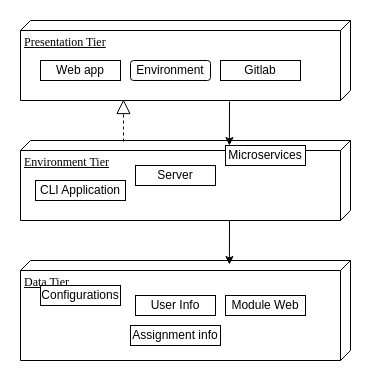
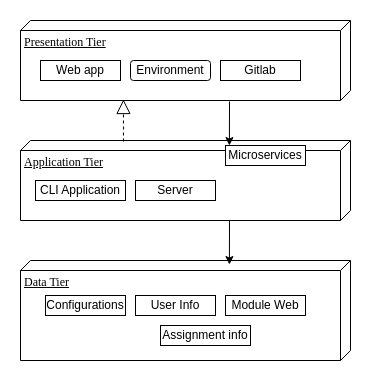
node "Environment Tier": label "Environment Tier" -> "Application Tier"
node "Server": moved (176, 176) -> (176, 191)
node "Configurations": moved (81, 296) -> (86, 306)
node "Assignment info": moved (176, 336) -> (206, 336)
